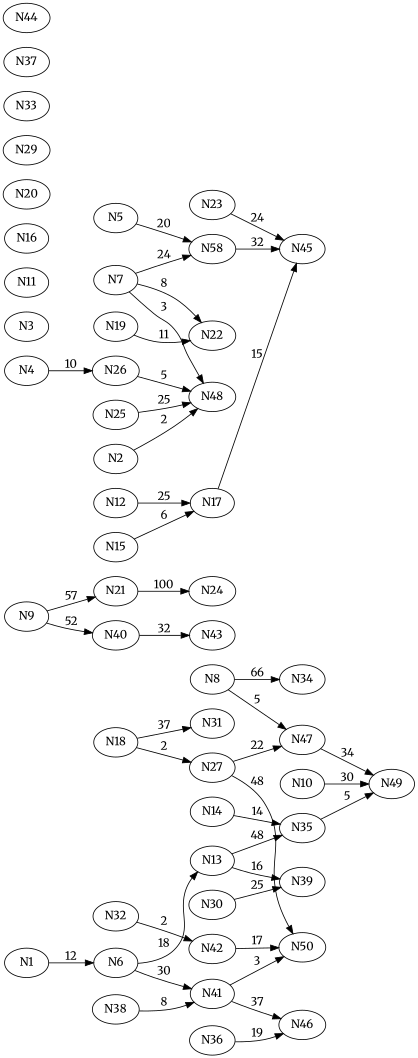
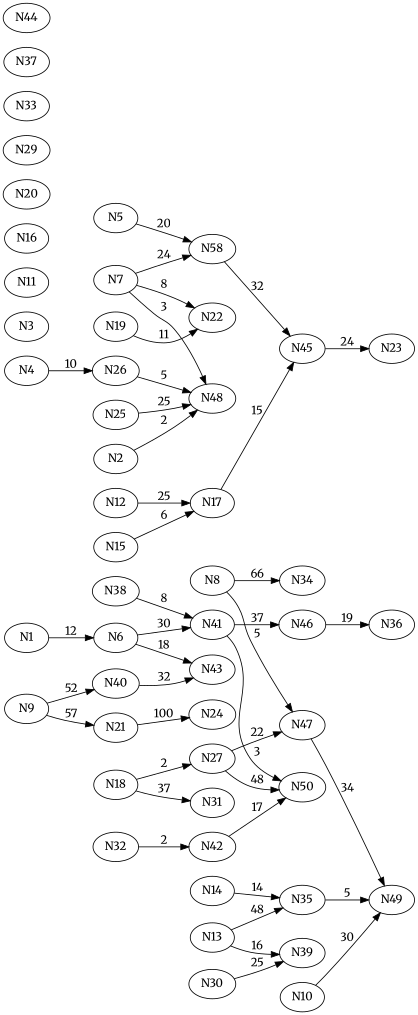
edge "N23" -> "N45": reversed
edge "N6" -> "N13": now "N6" -> "N43"
edge "N36" -> "N46": reversed
